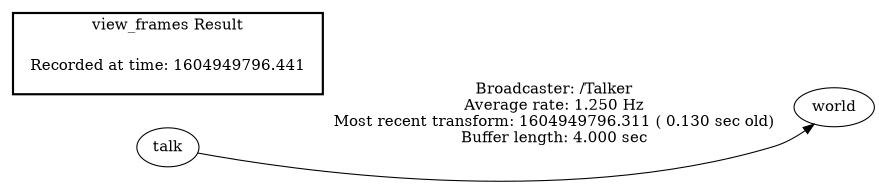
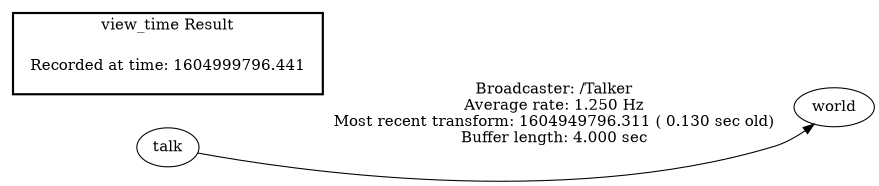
cluster "view_frames Result": label "view_frames Result" -> "view_time Result"
node "Recorded at time: 1604949796.441": label "Recorded at time: 1604949796.441" -> "Recorded at time: 1604999796.441"
